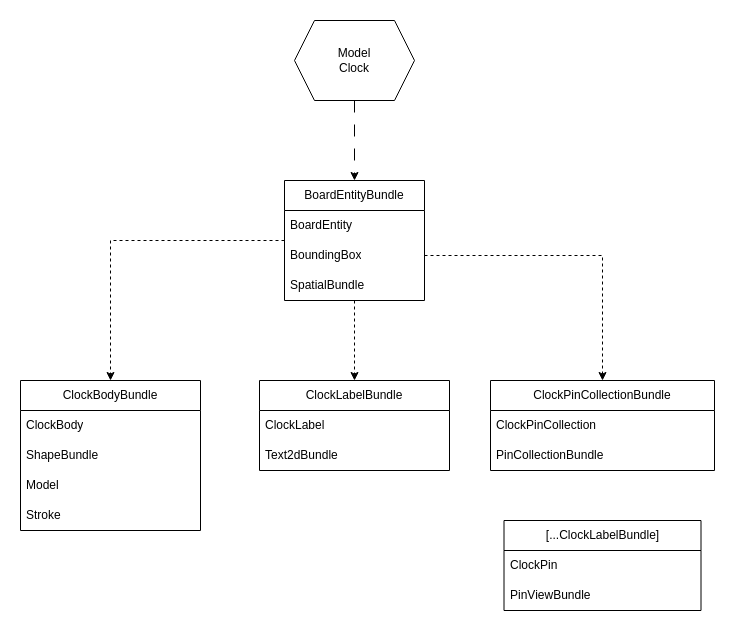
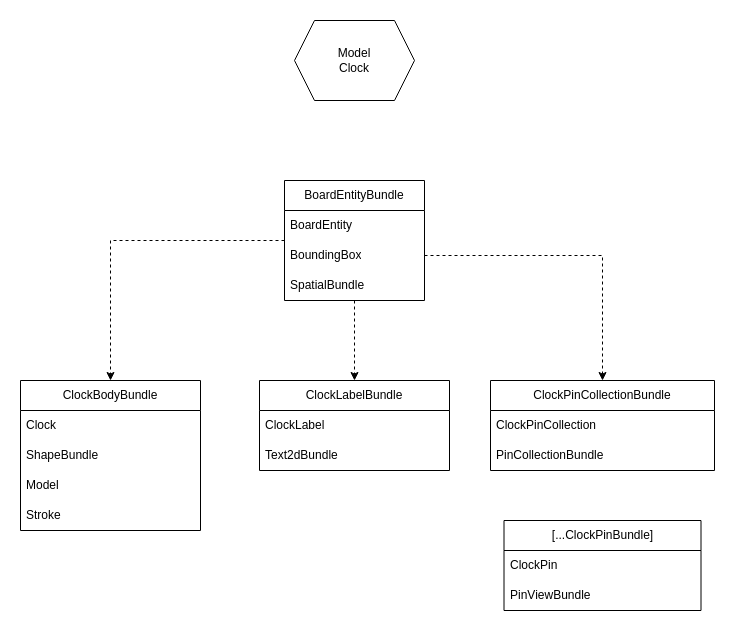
edge "Model Clock" -> "BoardEntityBundle": removed
node "ClockBody": label "ClockBody" -> "Clock"
node "[...ClockLabelBundle]": label "[...ClockLabelBundle]" -> "[...ClockPinBundle]"
